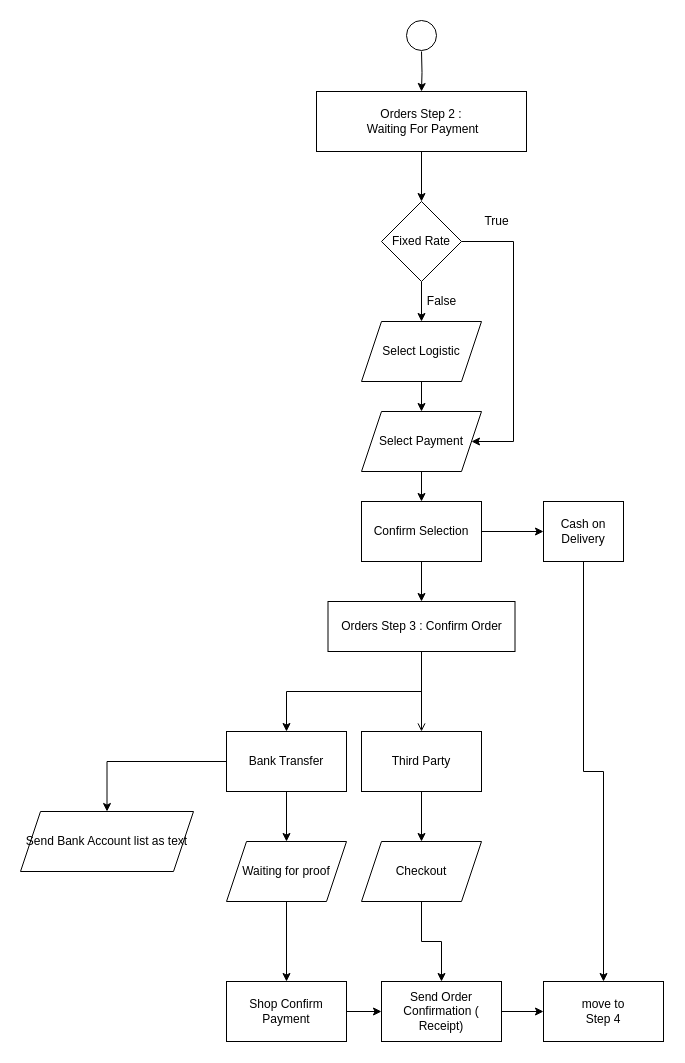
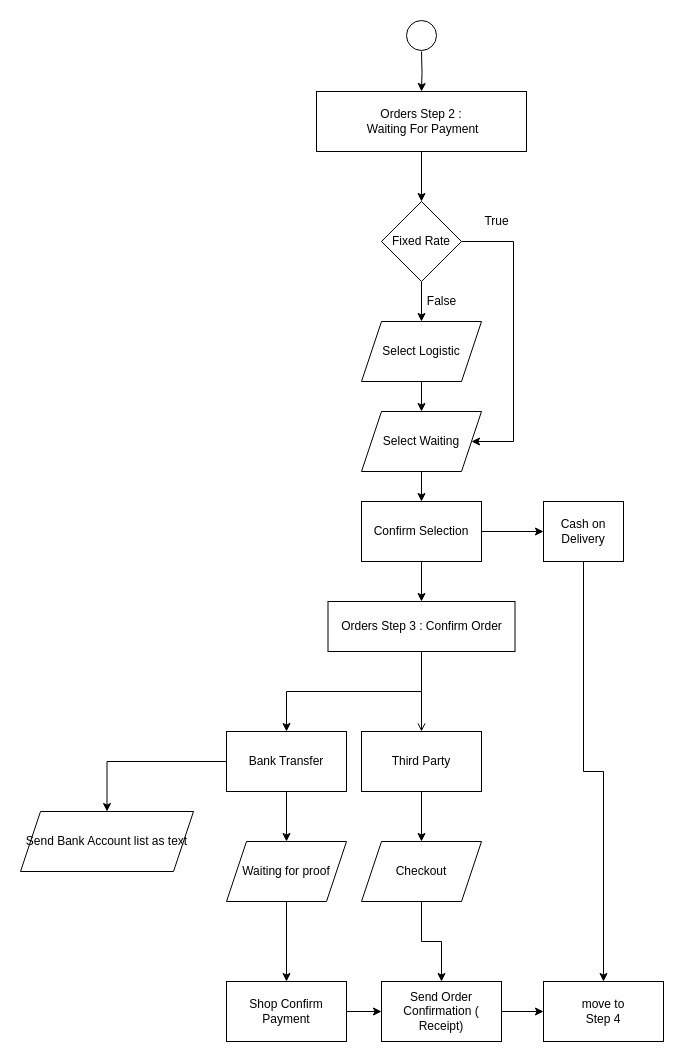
node "Select Payment": label "Select Payment" -> "Select Waiting"
